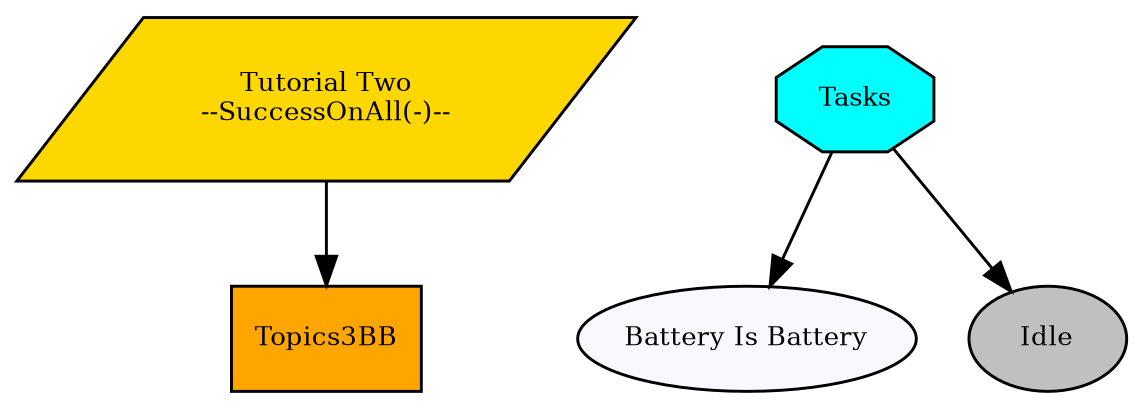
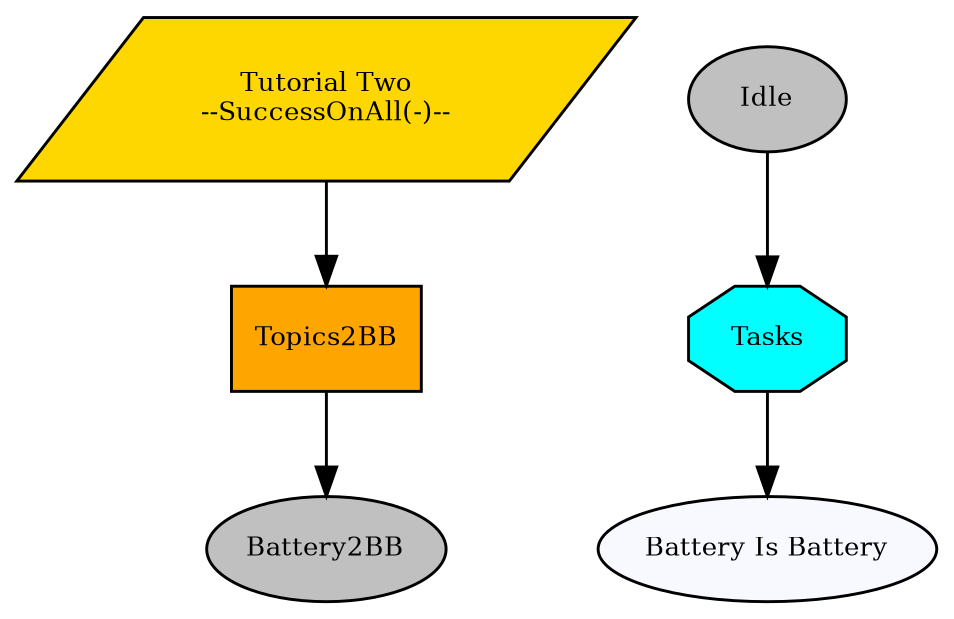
edge "Tasks" -> "Idle": reversed
node "Topics3BB": label "Topics3BB" -> "Topics2BB"
node "Battery2BB": added
